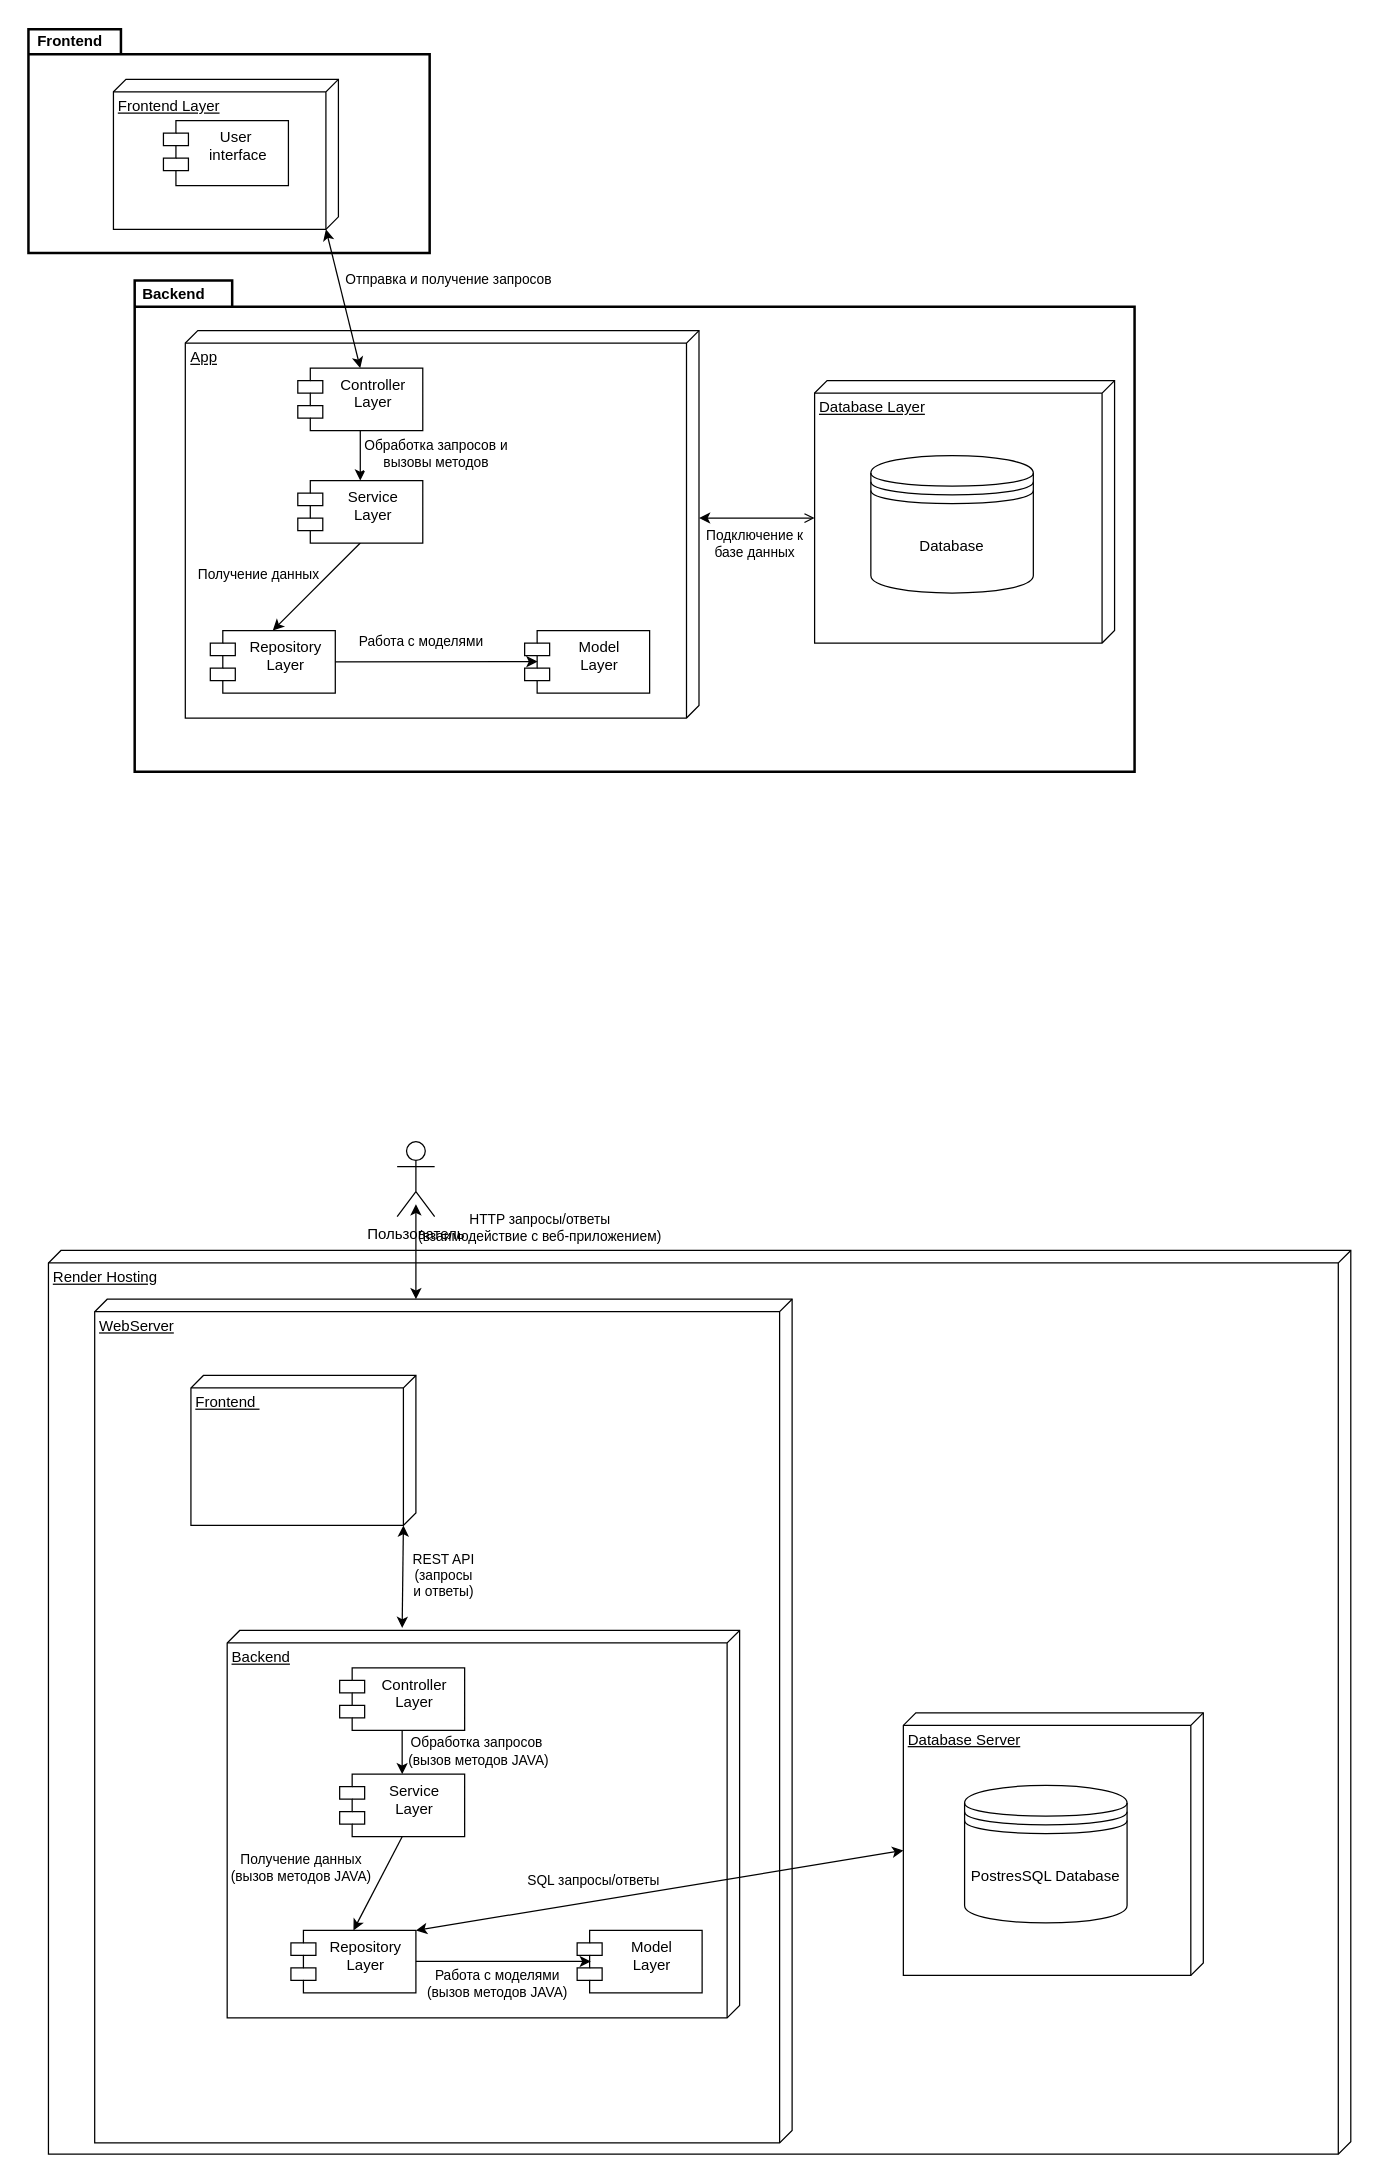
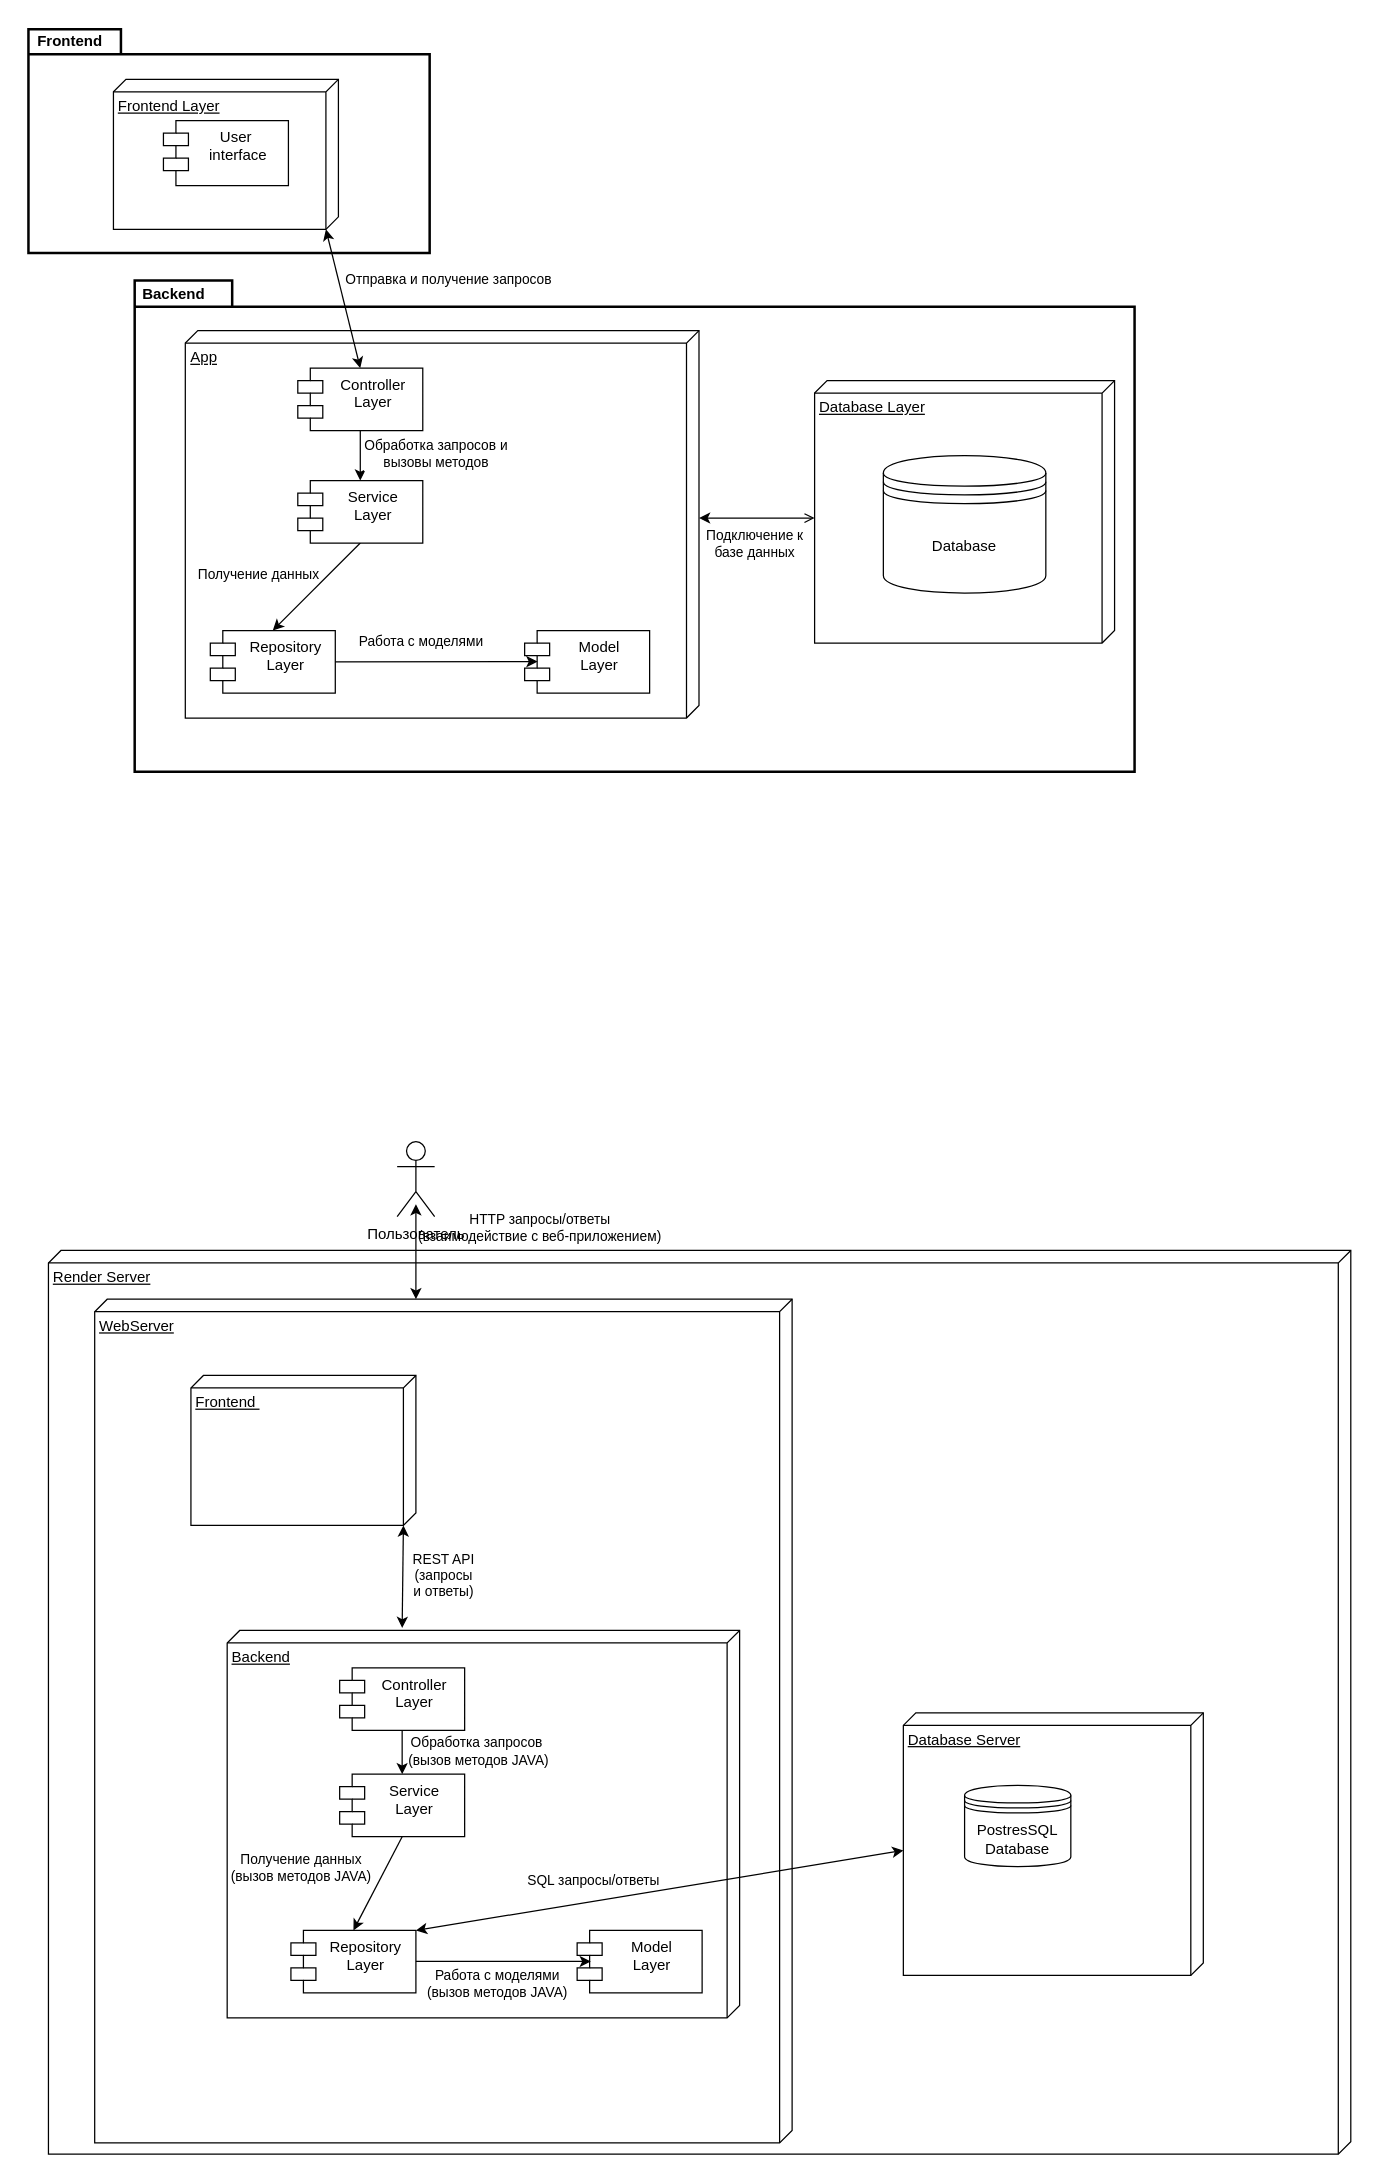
node "Database": moved (952, 524) -> (964, 524)
node "Render Hosting": label "Render Hosting" -> "Render Server"
node "PostresSQL Database": size 163x138 -> 106x81
